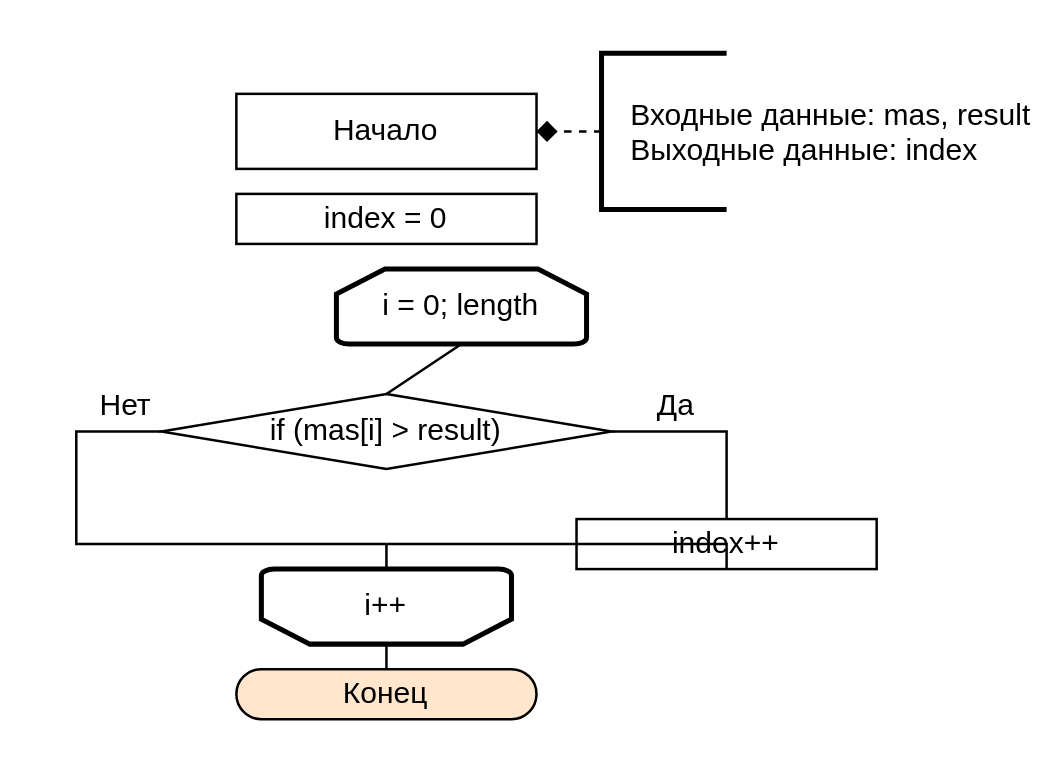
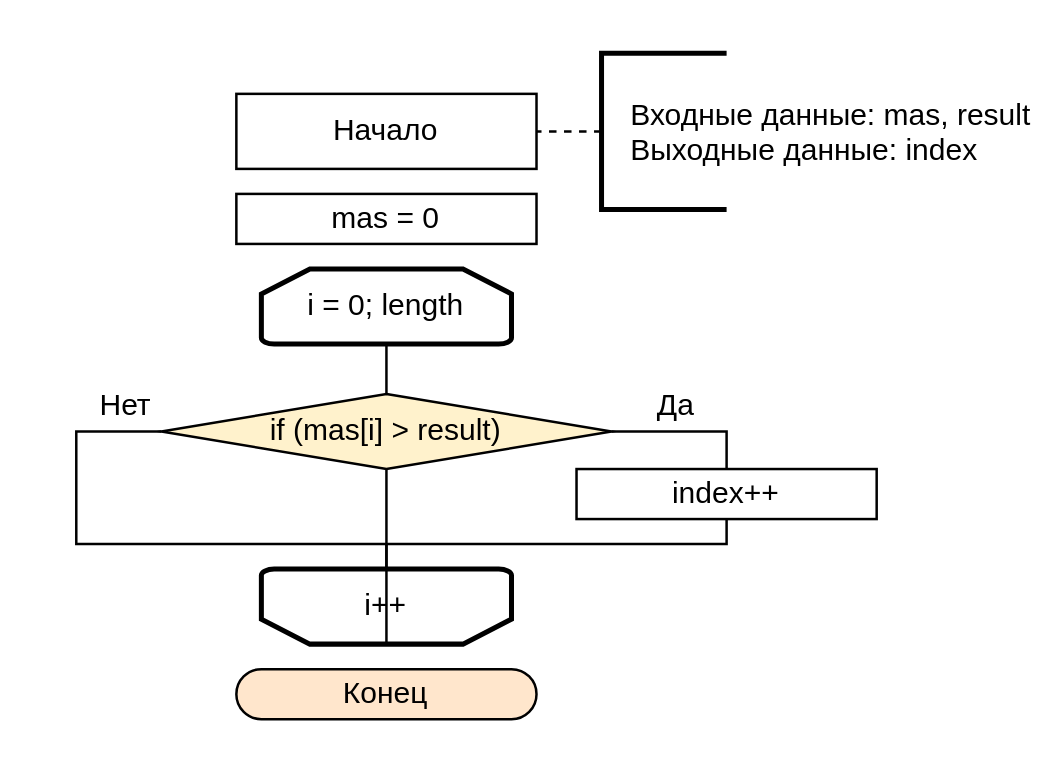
edge "Входные данные: mas, result Выходные данные: index" -> "Начало": arrowhead diamond -> none
node "index = 0": label "index = 0" -> "mas = 0"
node "i = 0; length": moved (461, 306) -> (386, 306)
node "if (mas[i] > result)": fillcolor #ffffff -> #fff2cc
node "index++": moved (726, 544) -> (726, 494)
edge "i++" -- "Конец": now "i++" -- "if (mas[i] > result)"
